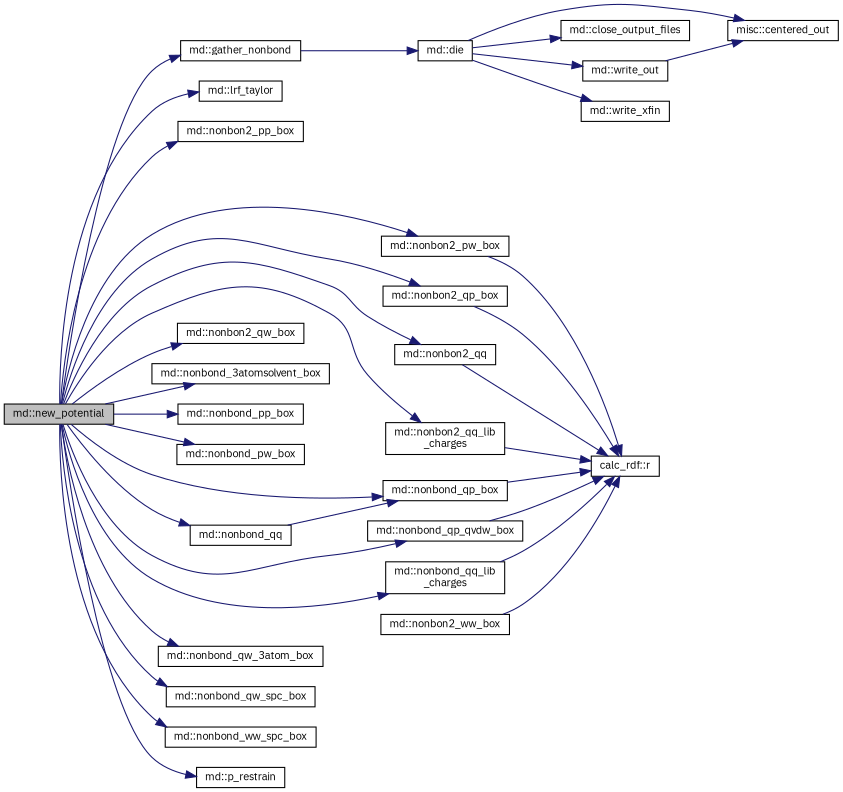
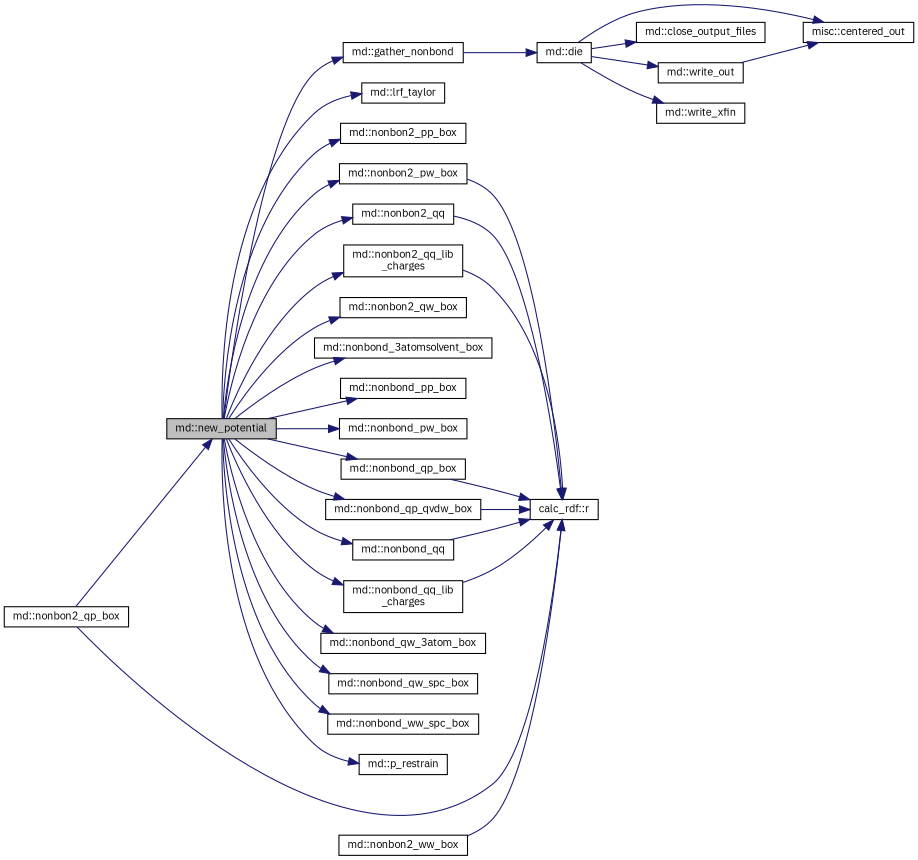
edge "md::new_potential" -> "md::nonbon2_qp_box": reversed
edge "md::nonbond_qq" -> "md::nonbond_qp_box": now "md::nonbond_qq" -> "calc_rdf::r"
